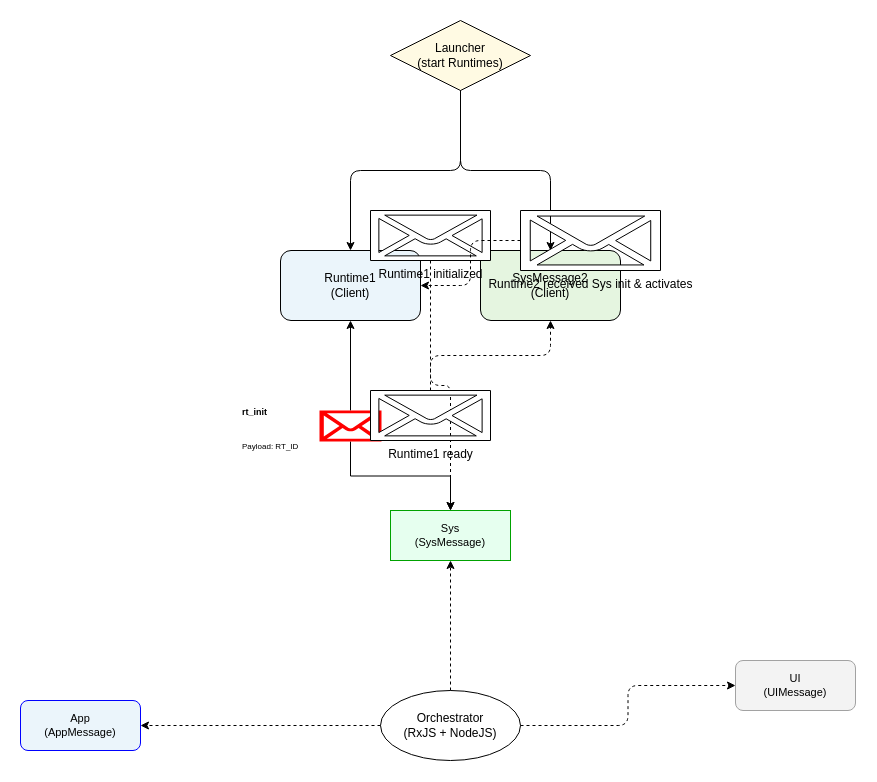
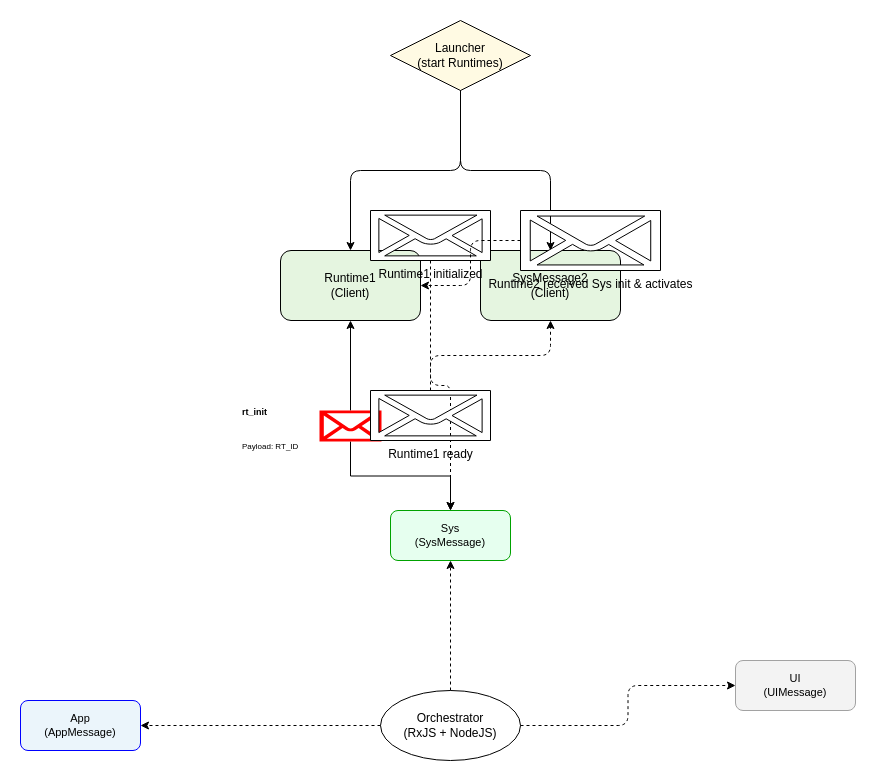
node "Runtime1 (Client)": fillcolor #ebf5fb -> #e5f5e0
node "Sys (SysMessage)": shape rectangle -> rounded rectangle
